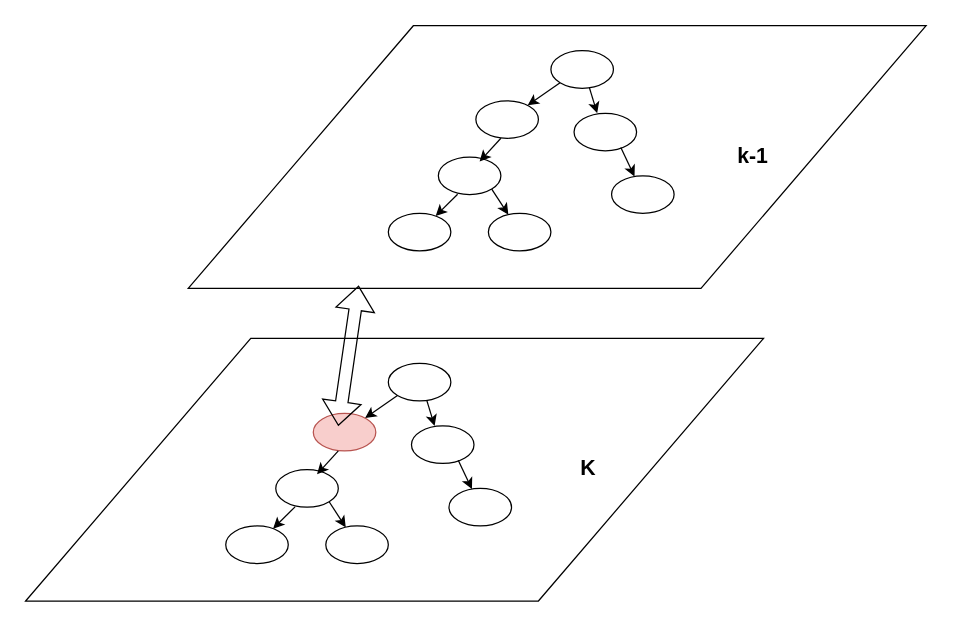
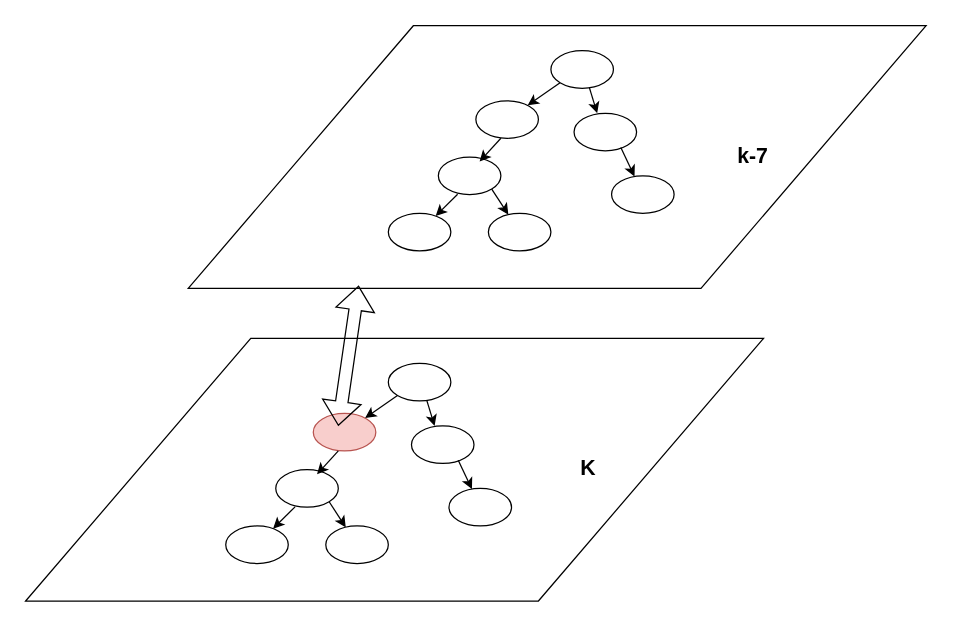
node "k-1": label "k-1" -> "k-7"
